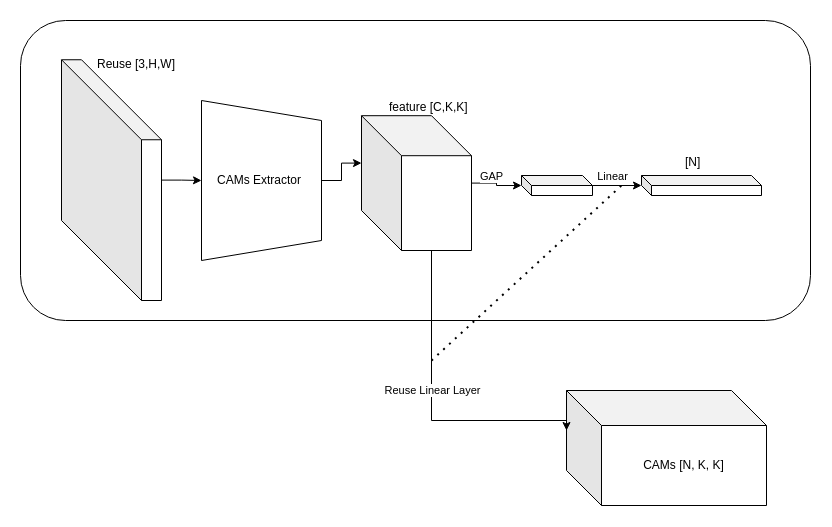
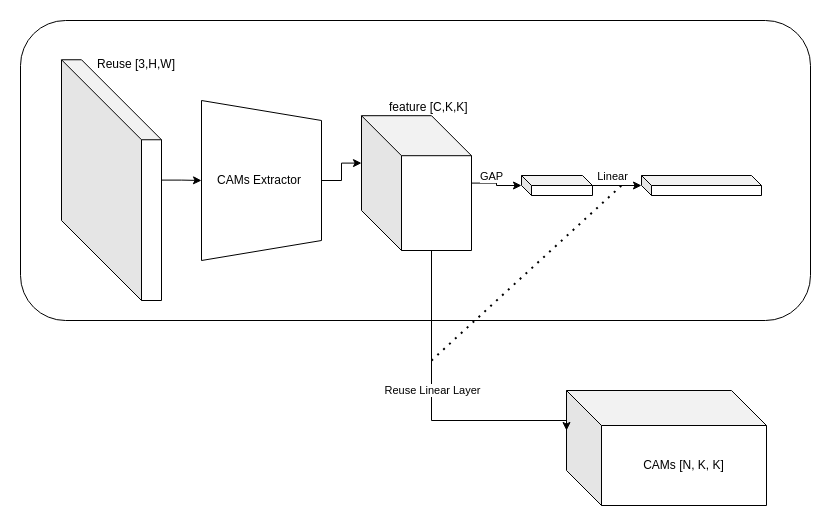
node "[N]": removed
